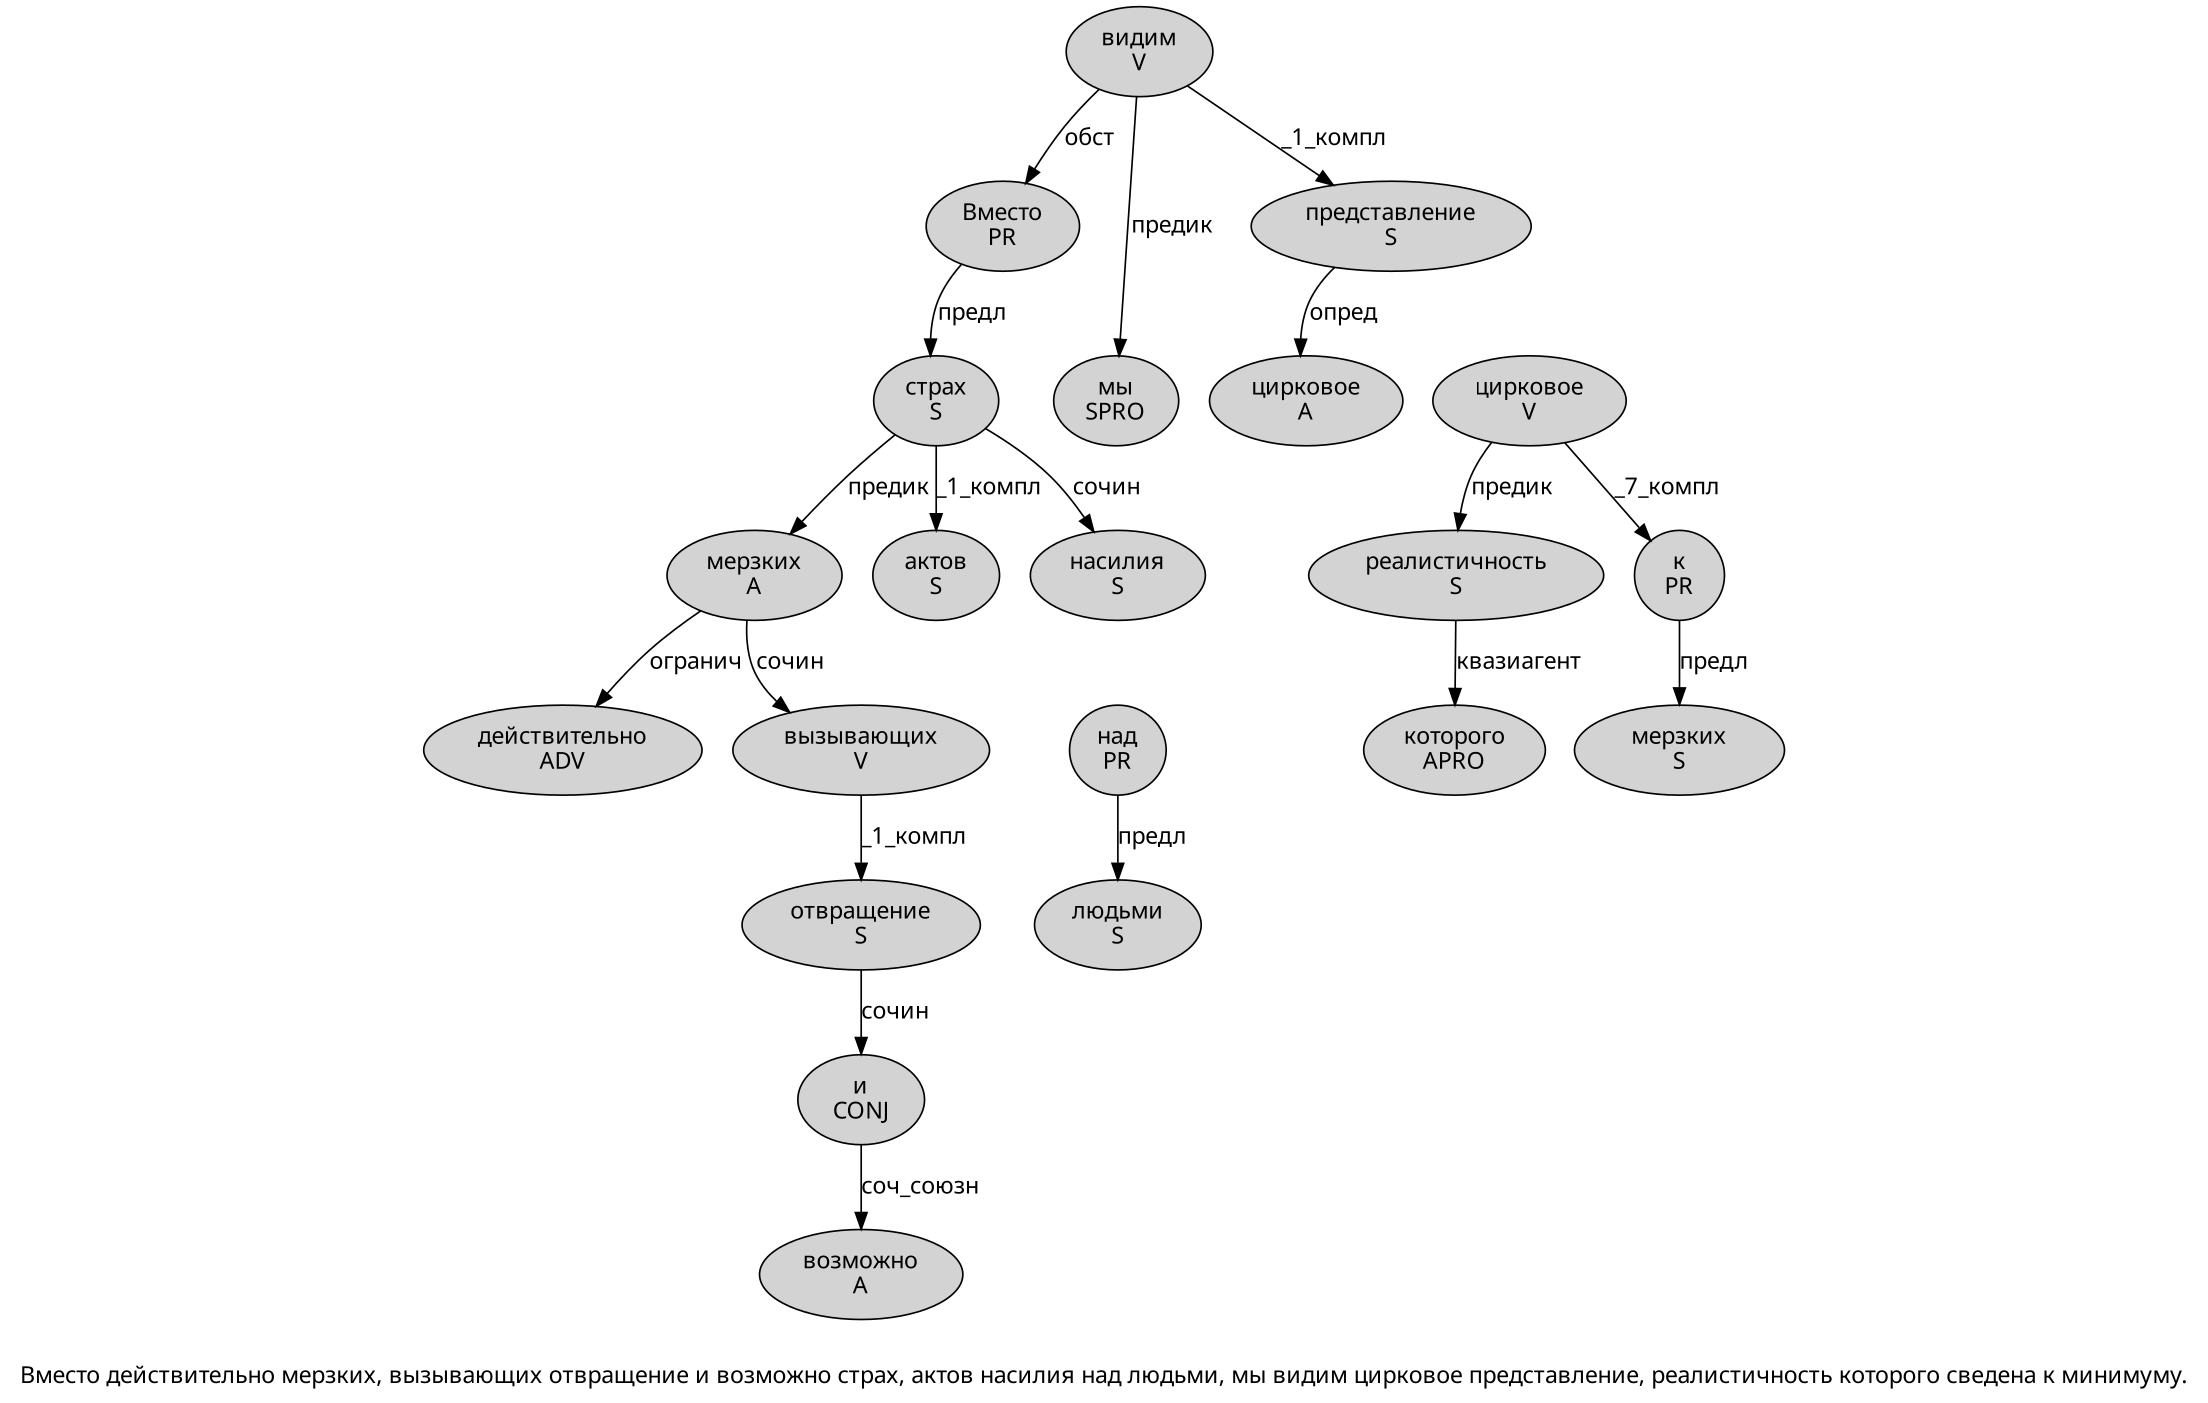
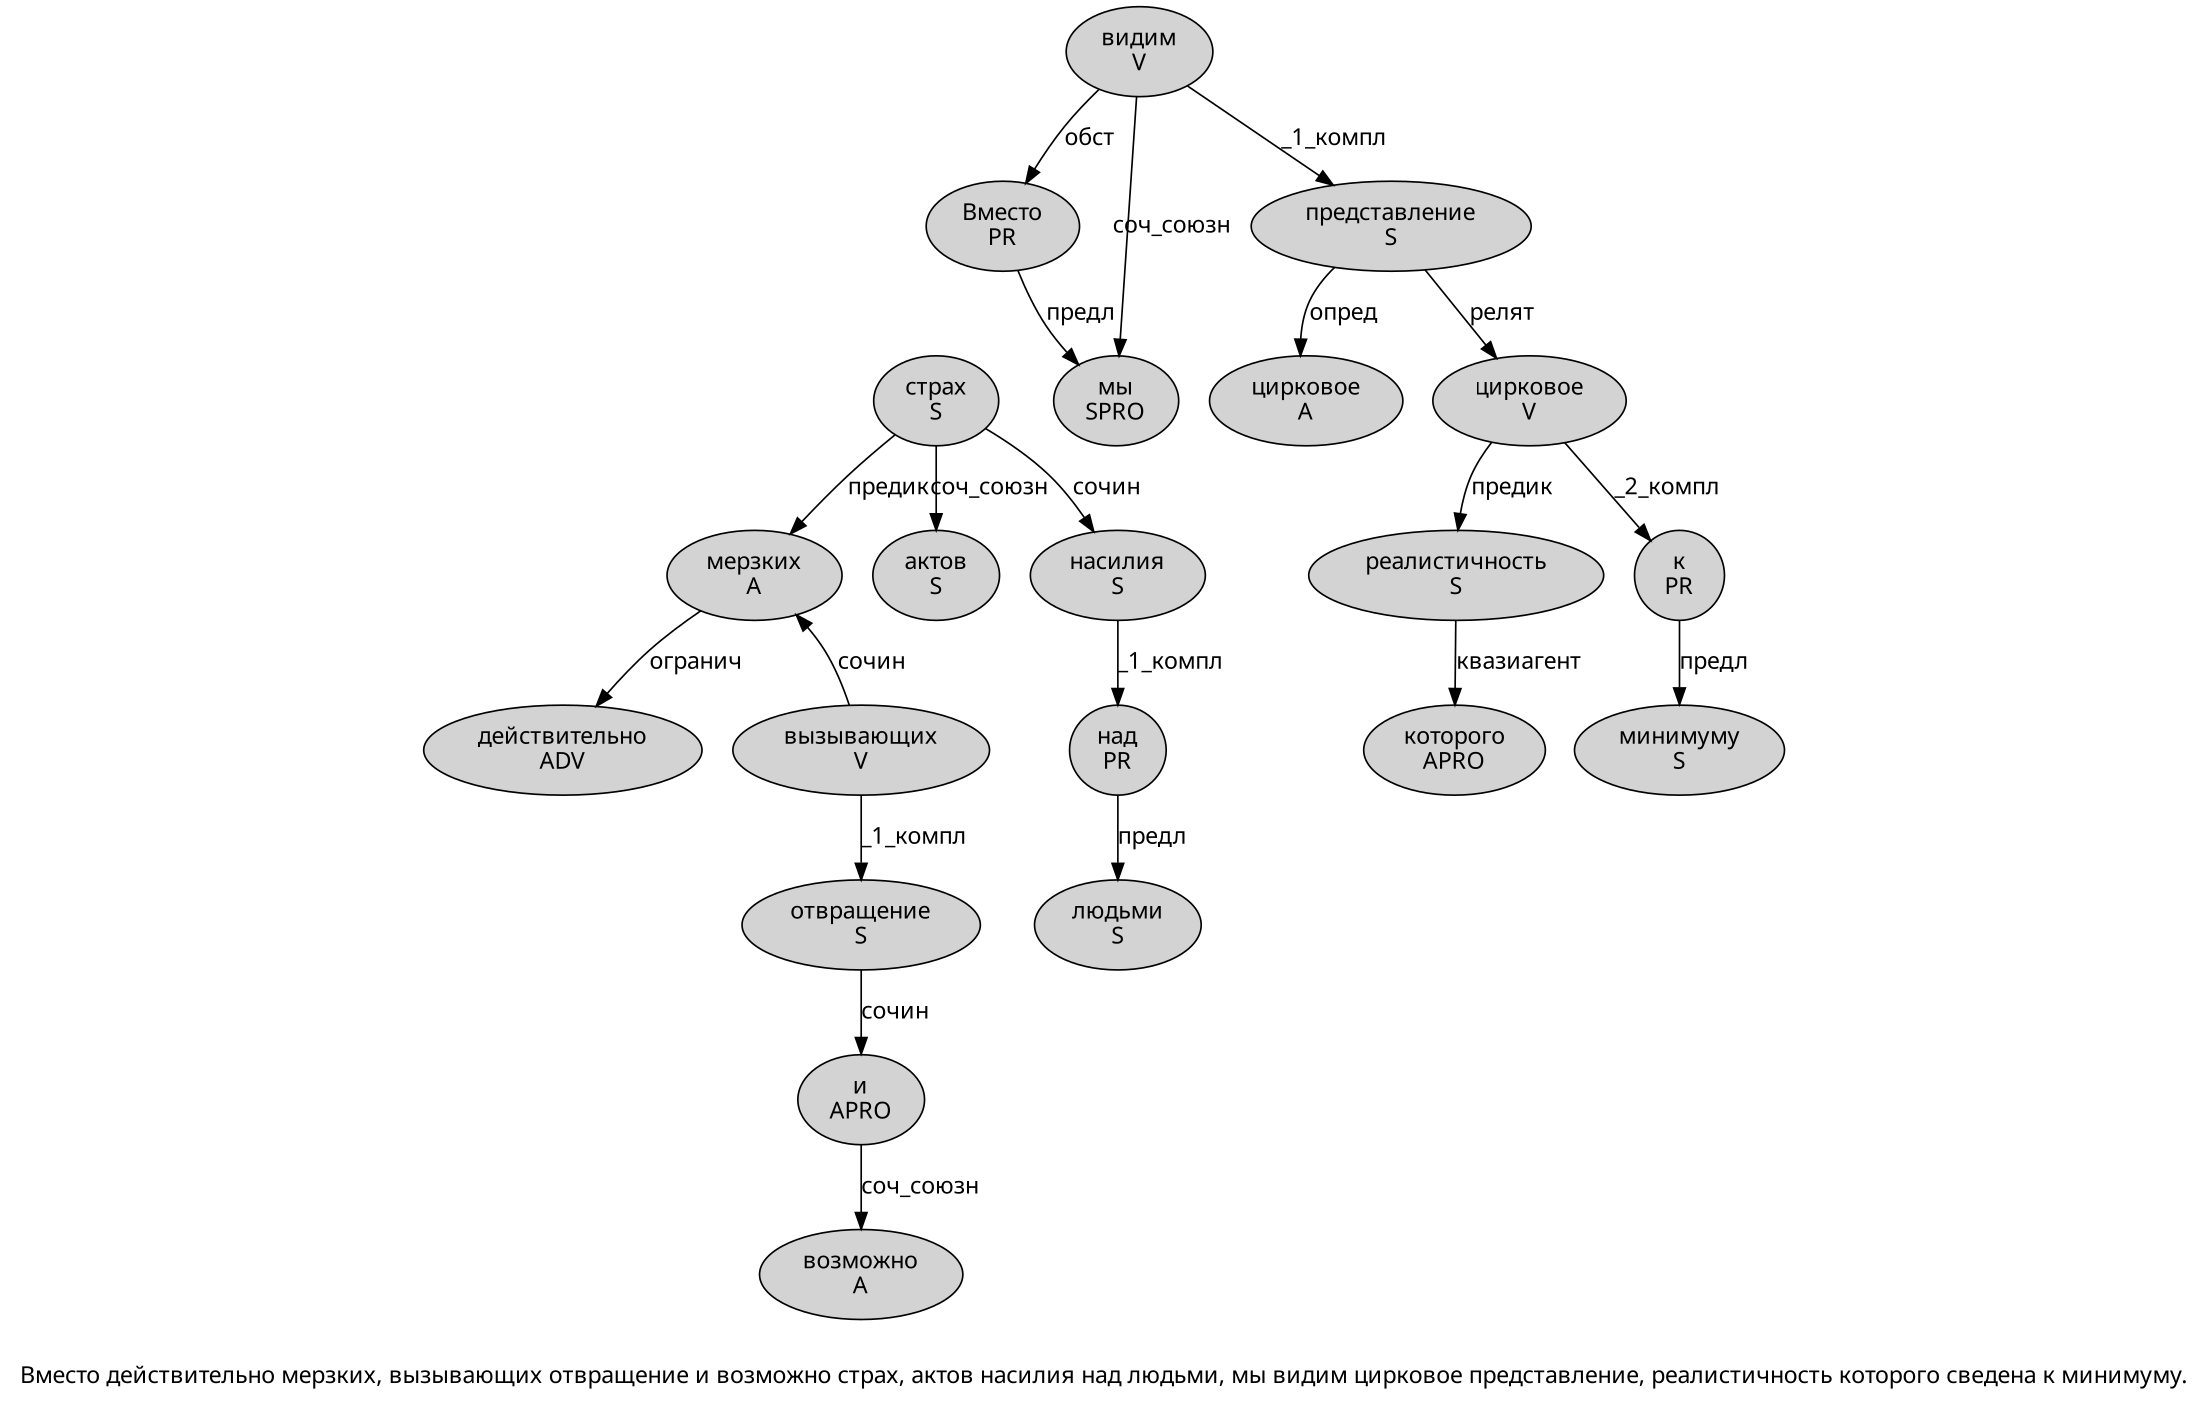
edge "видим V" -> "мы SPRO": label "предик" -> "соч_союзн"
edge "Вместо PR" -> "страх S": now "Вместо PR" -> "мы SPRO"
edge "представление S" -> "цирковое V": added, label "релят"
edge "страх S" -> "актов S": label "_1_компл" -> "соч_союзн"
edge "цирковое V" -> "к PR": label "_7_компл" -> "_2_компл"
edge "насилия S" -> "над PR": added, label "_1_компл"
edge "мерзких A" -> "вызывающих V": reversed
node "мерзких S": label "мерзких S" -> "минимуму S"
node "и CONJ": label "и CONJ" -> "и APRO"
